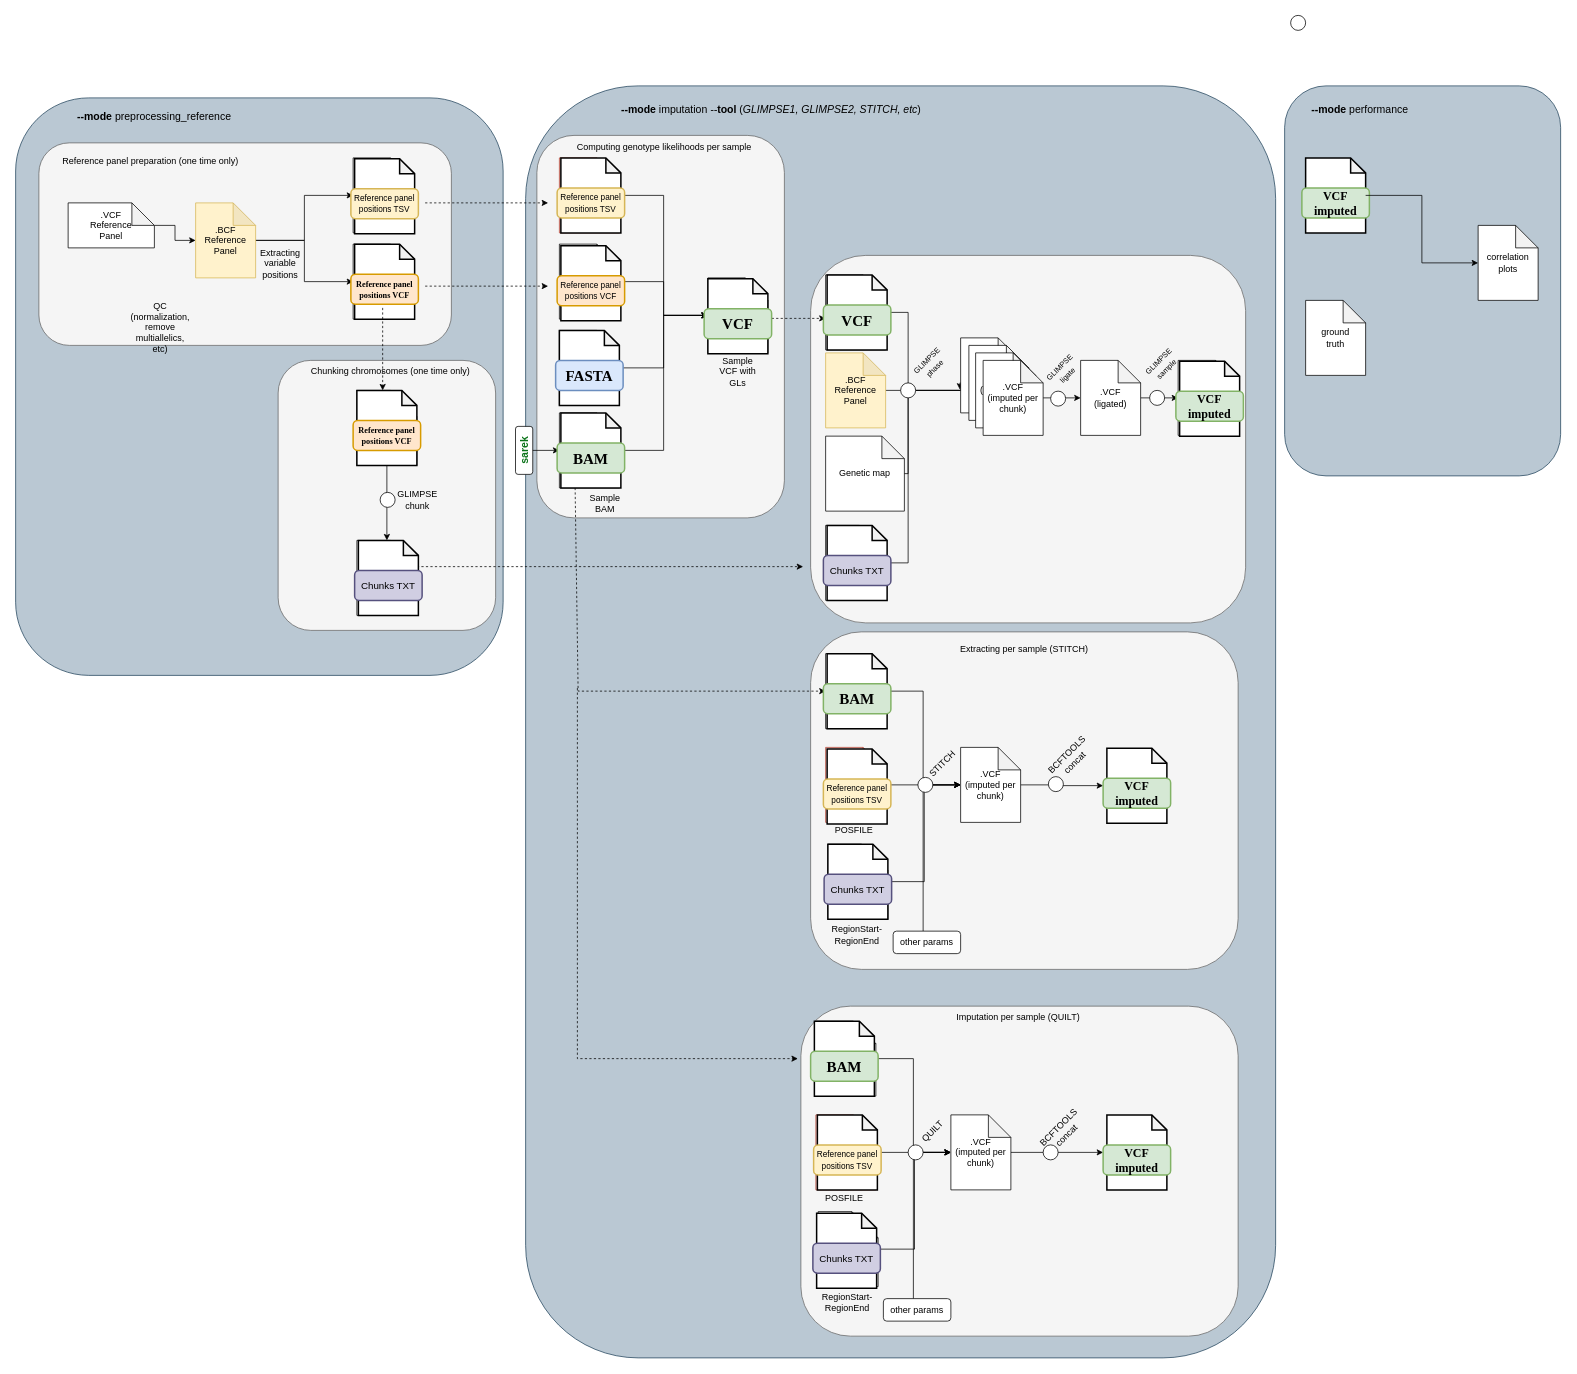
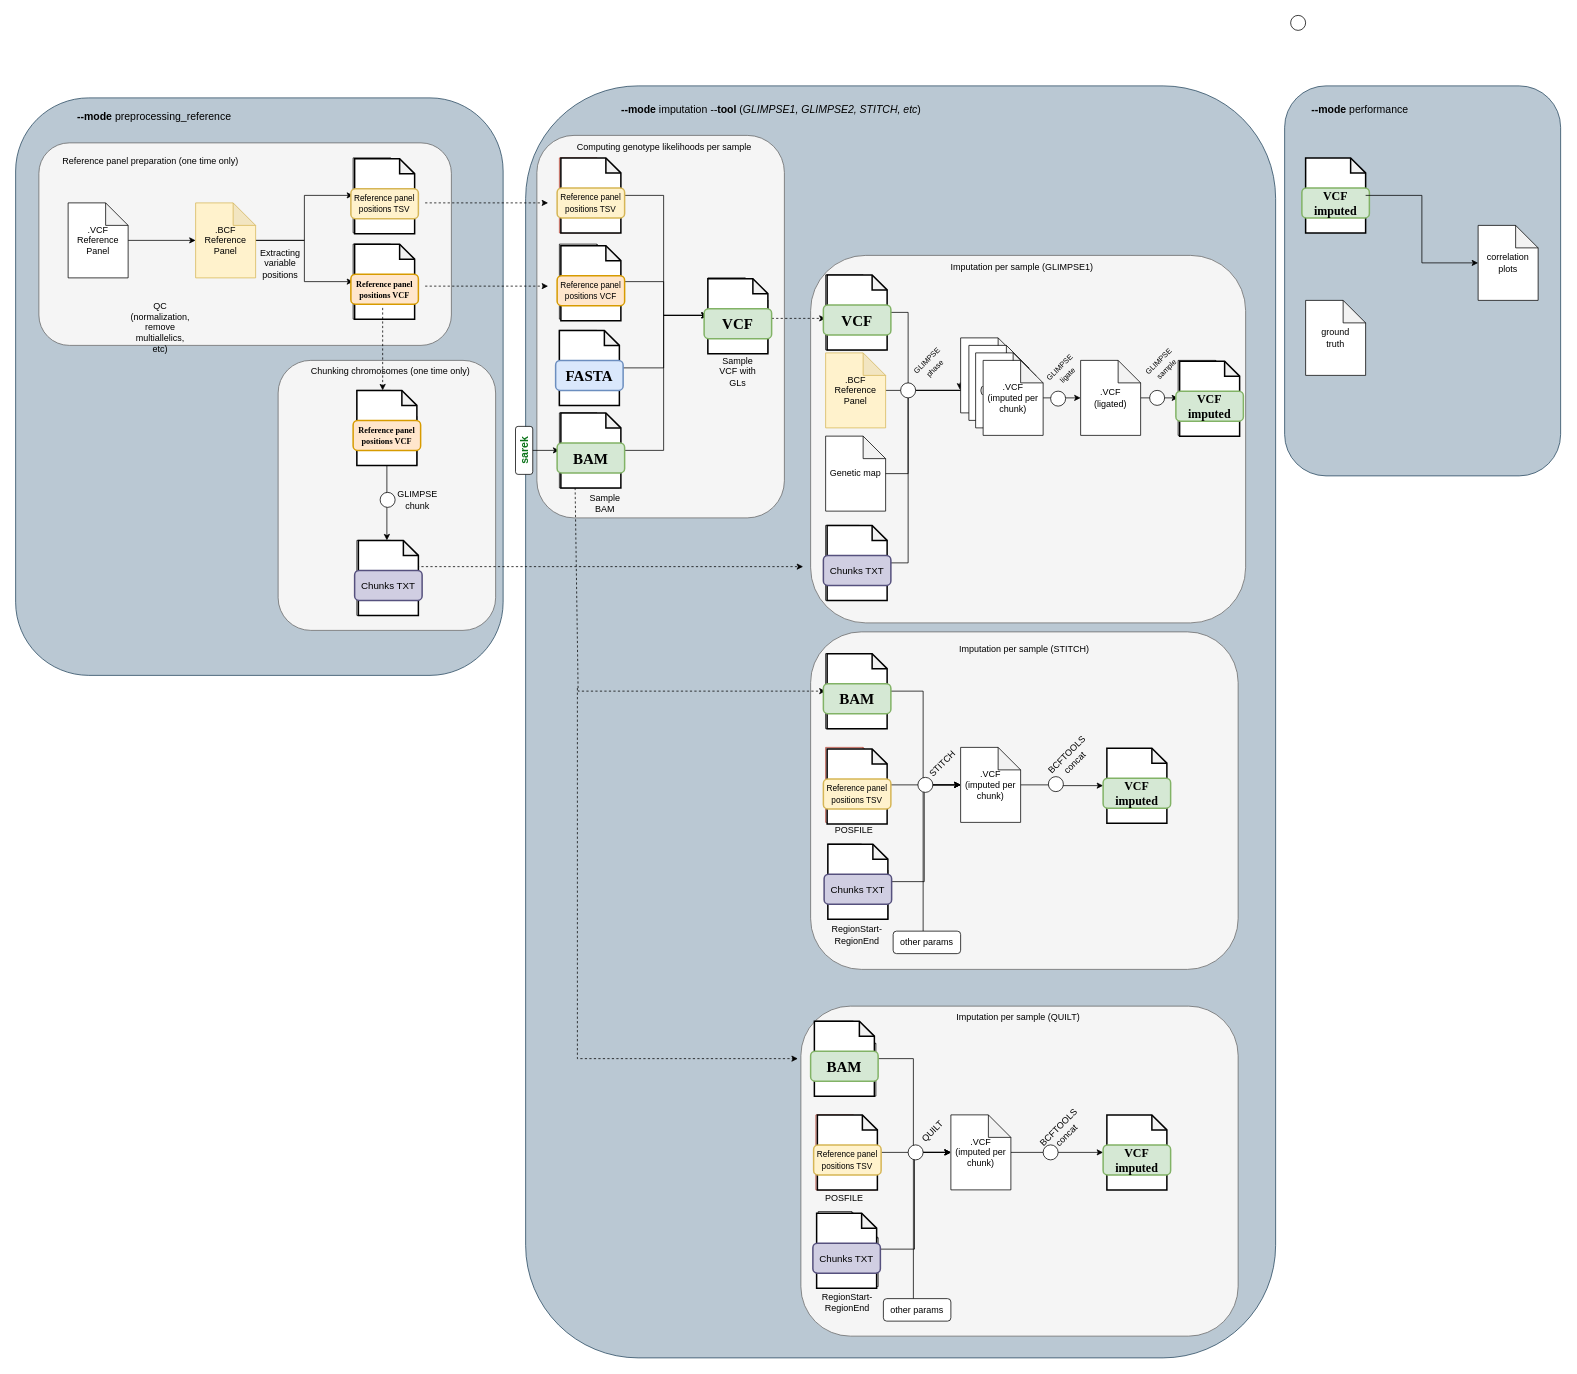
node ".VCF Reference Panel": size 86x45 -> 60x75
node "Imputation per sample (GLIMPSE1)": added
node "Genetic map": size 79x75 -> 60x75
node "Extracting per sample (STITCH)": label "Extracting per sample (STITCH)" -> "Imputation per sample (STITCH)"
